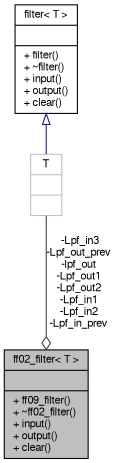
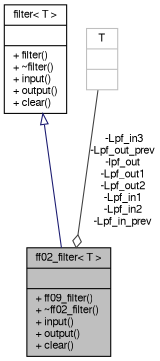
edge "T" -> "filter< T >": now "ff02_filter< T >" -> "filter< T >"
